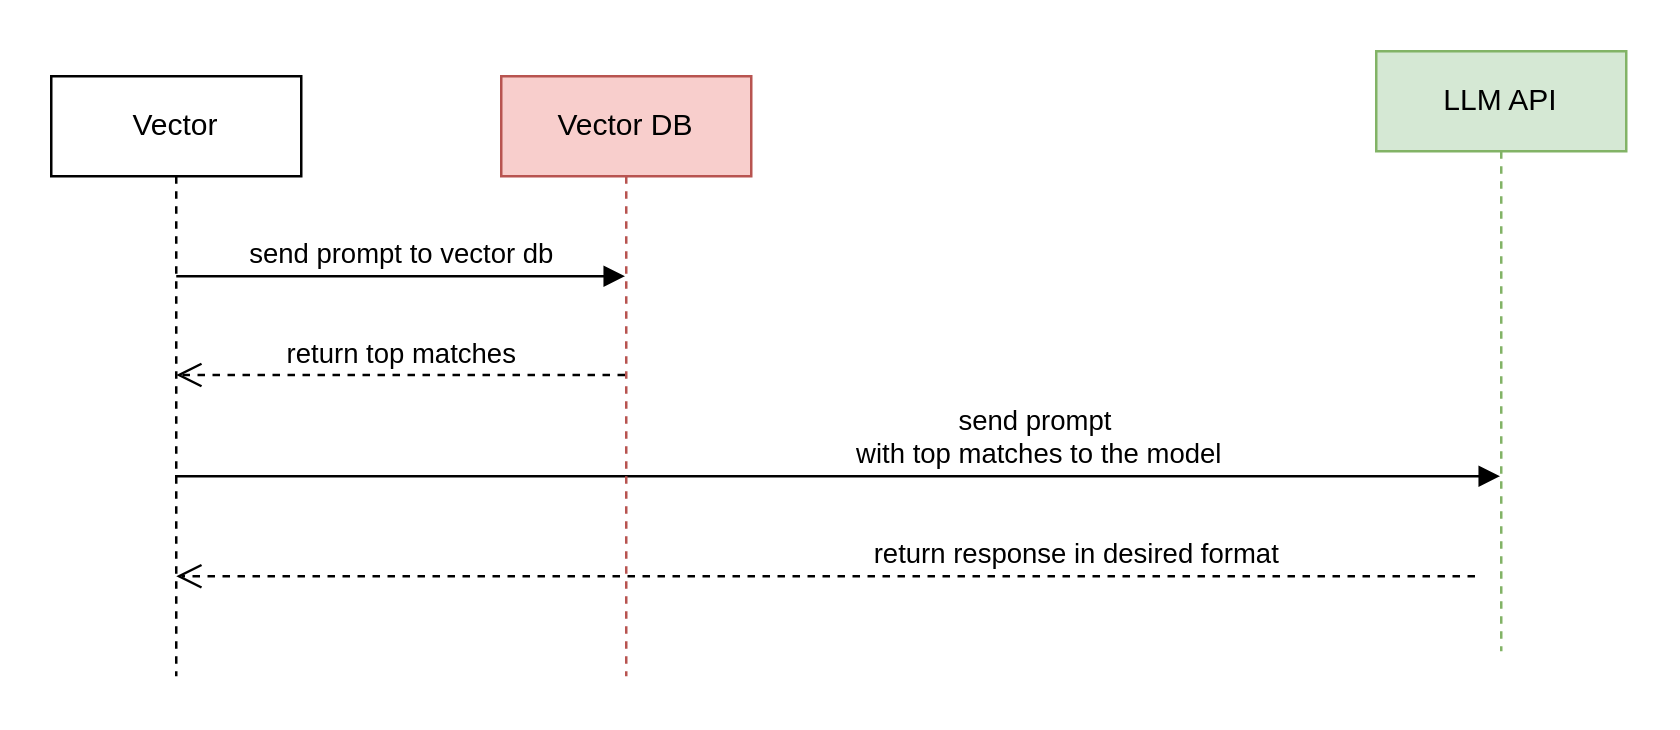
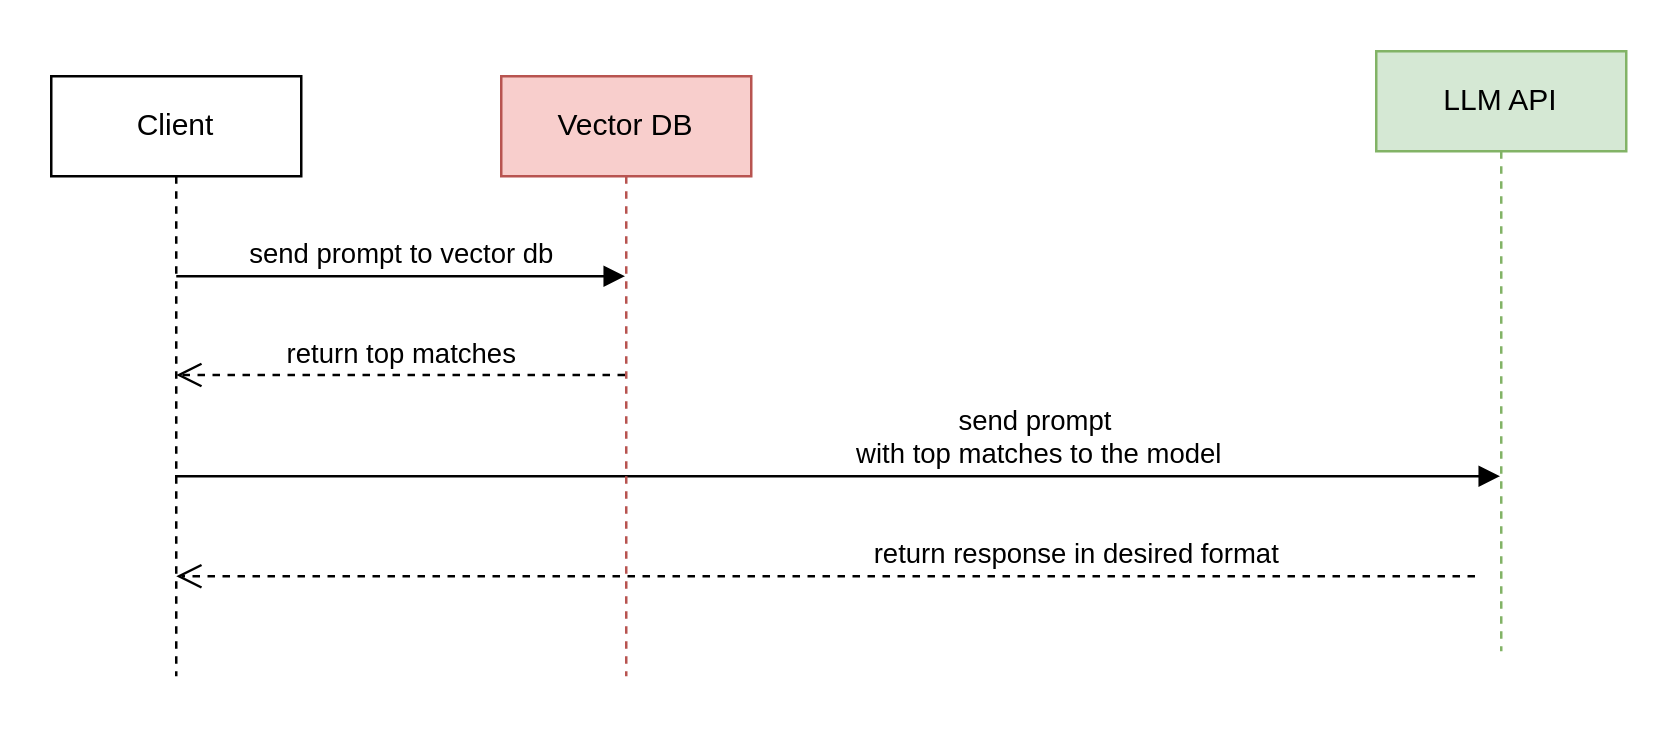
node "Vector": label "Vector" -> "Client"
